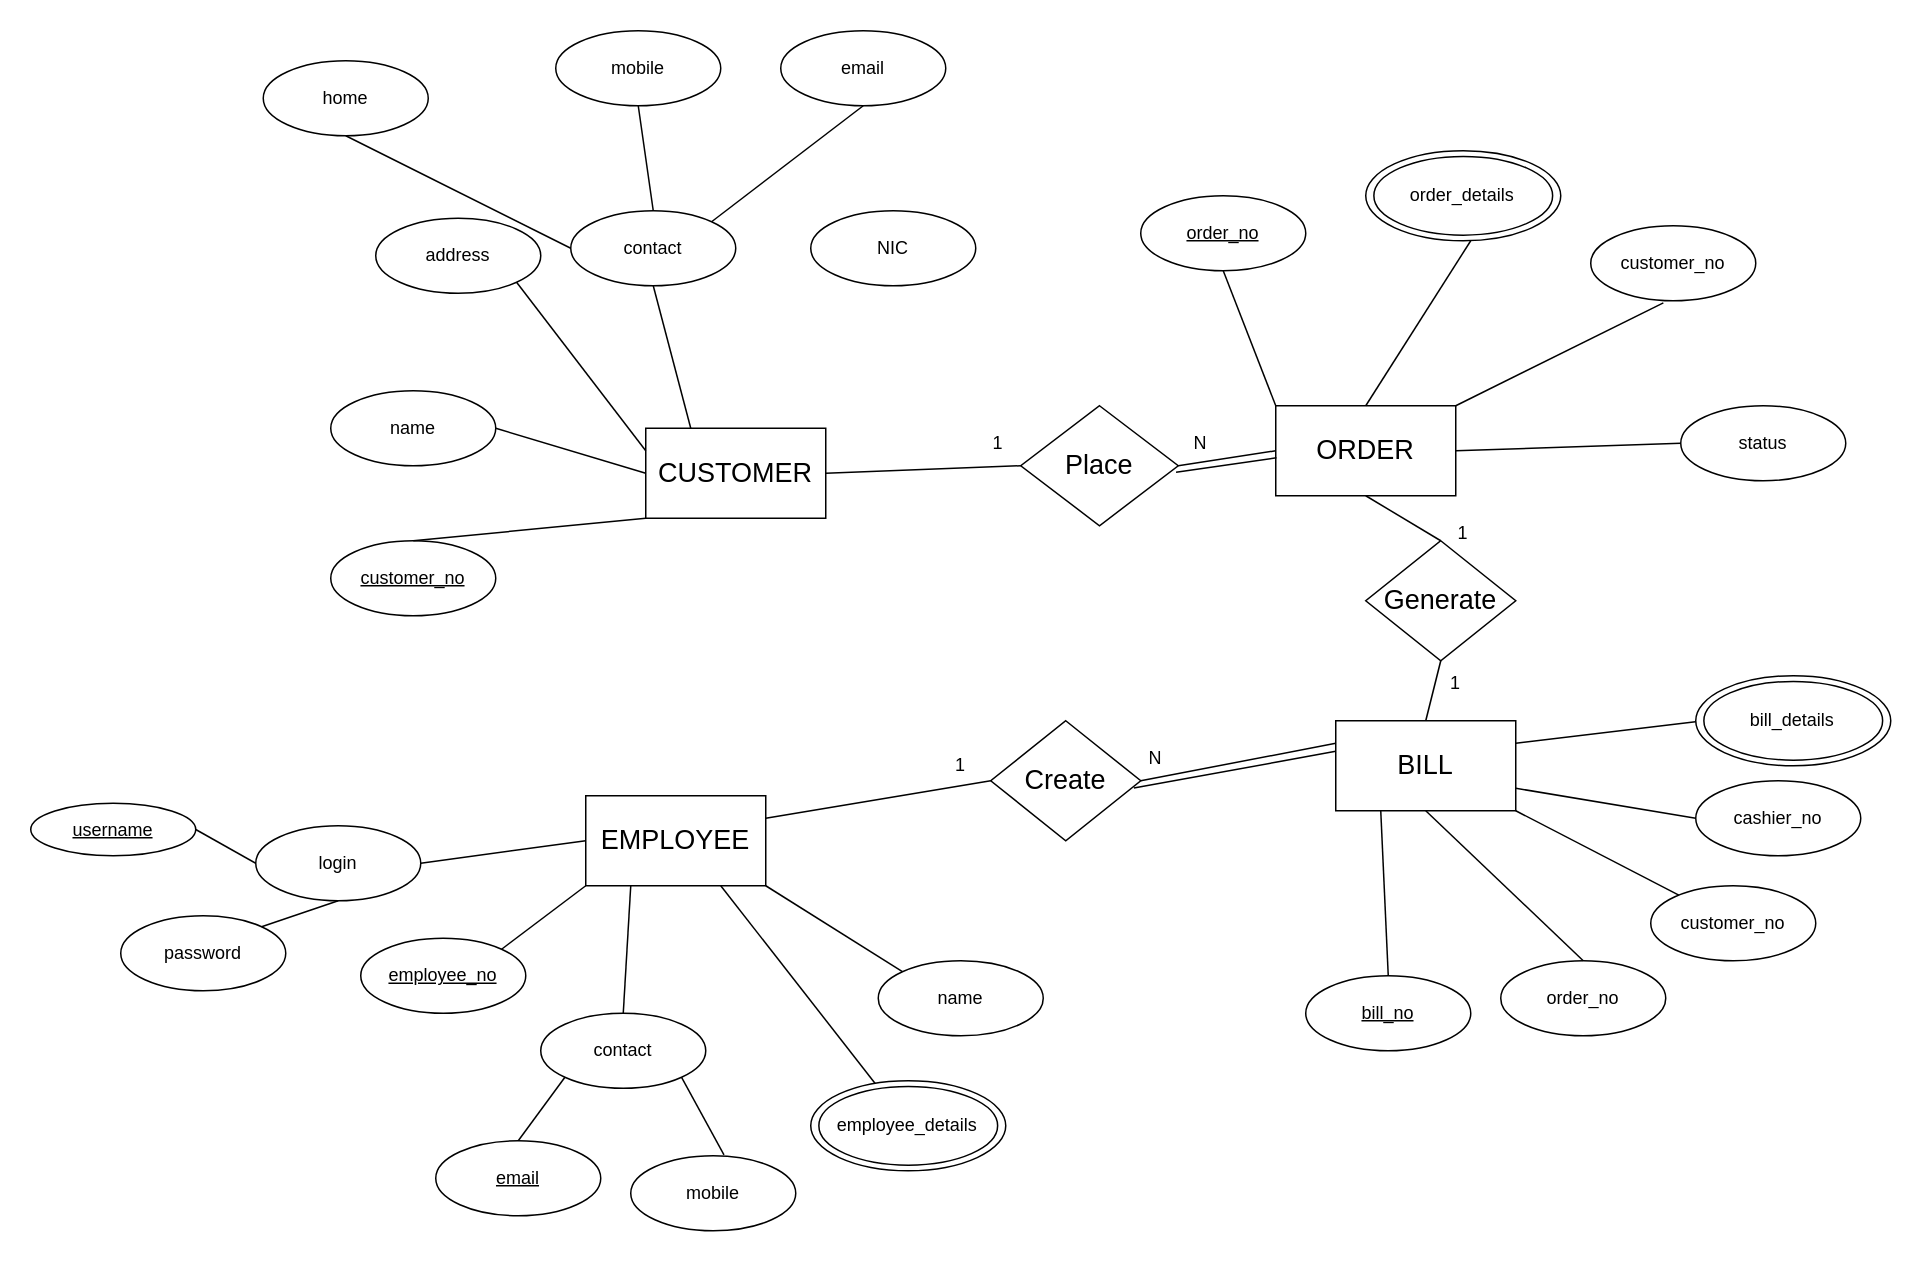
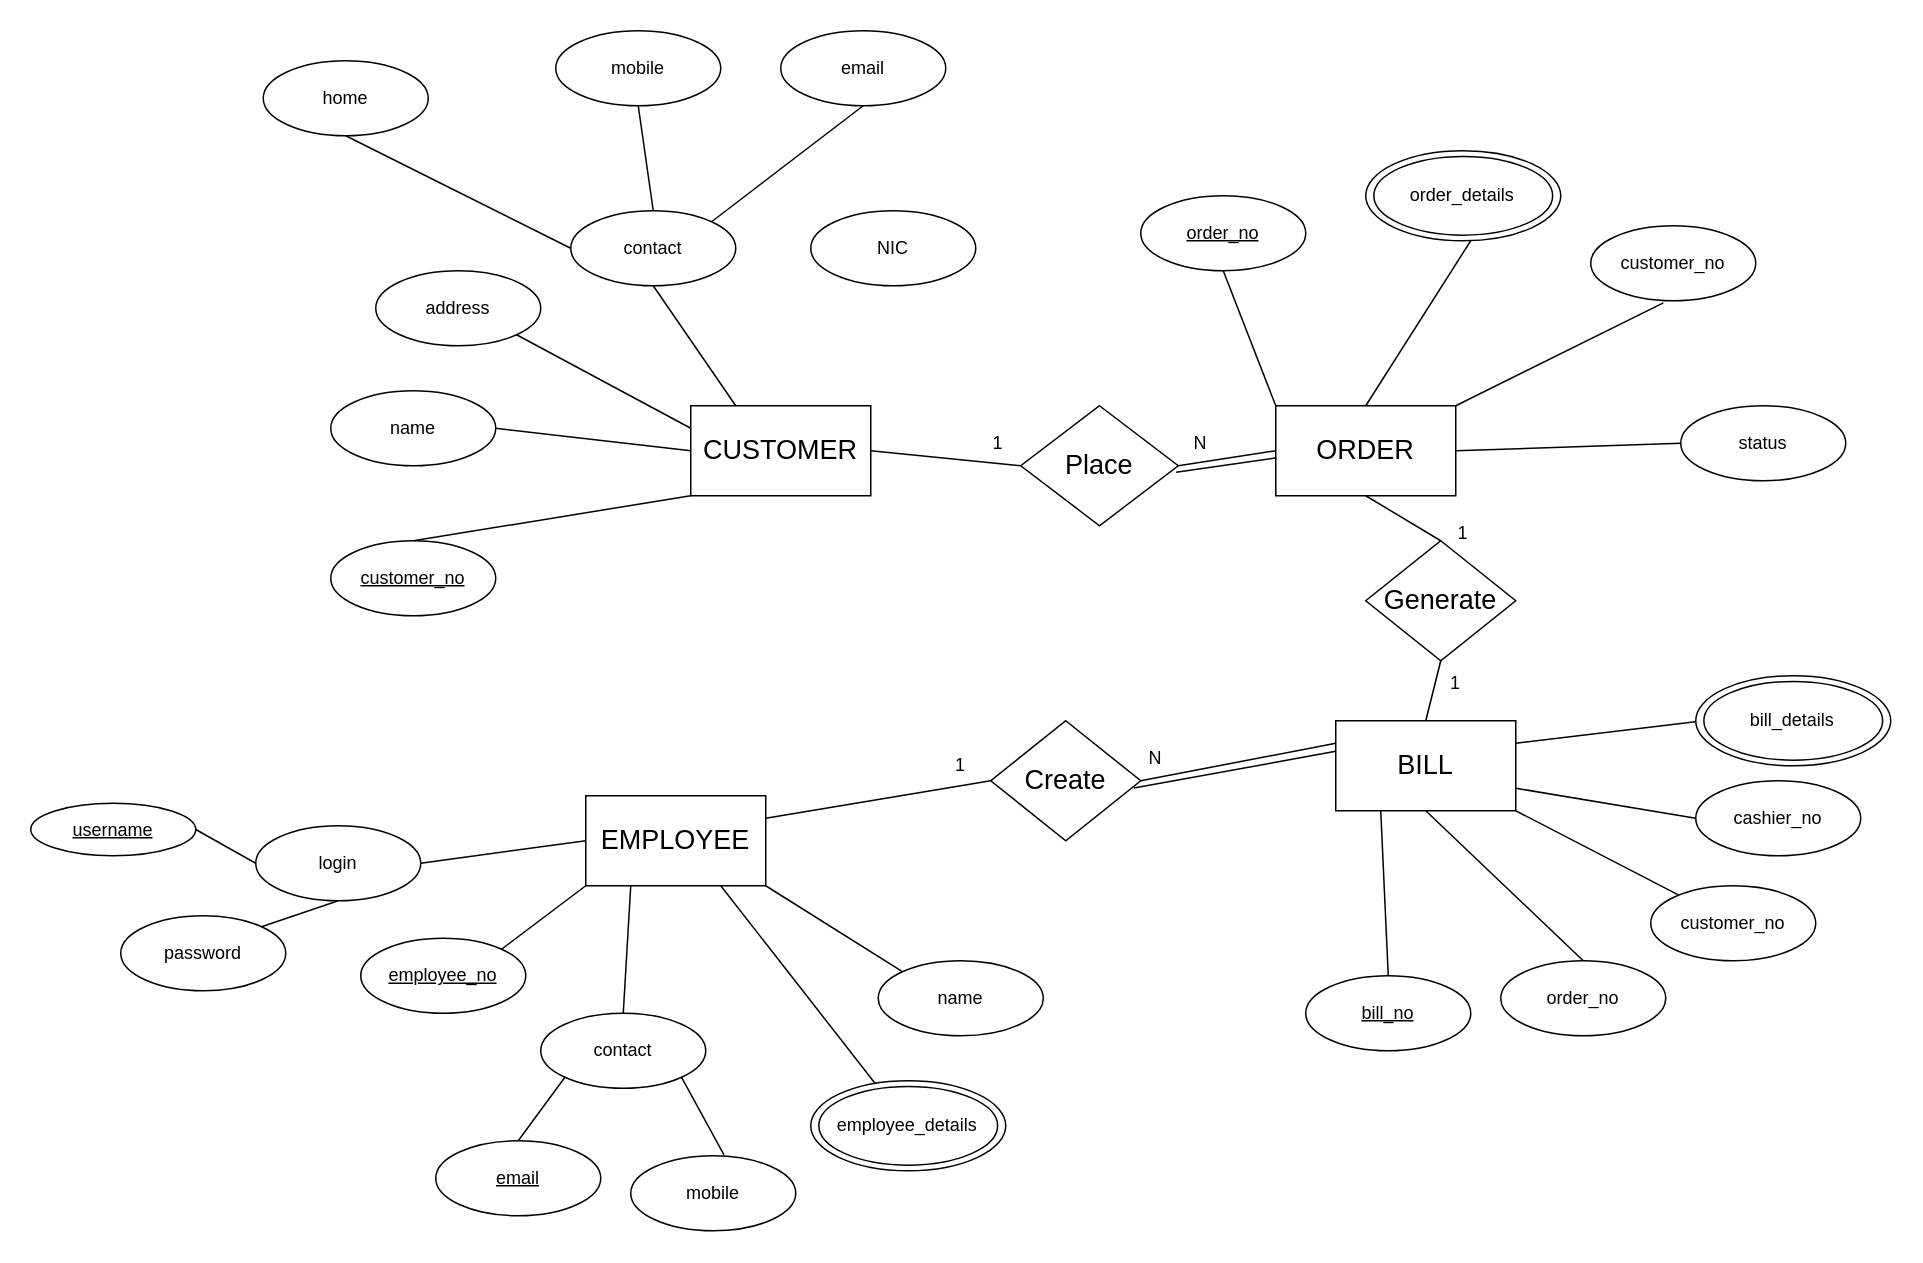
node "address": moved (458, 256) -> (458, 308)
node "CUSTOMER": moved (736, 473) -> (781, 451)
